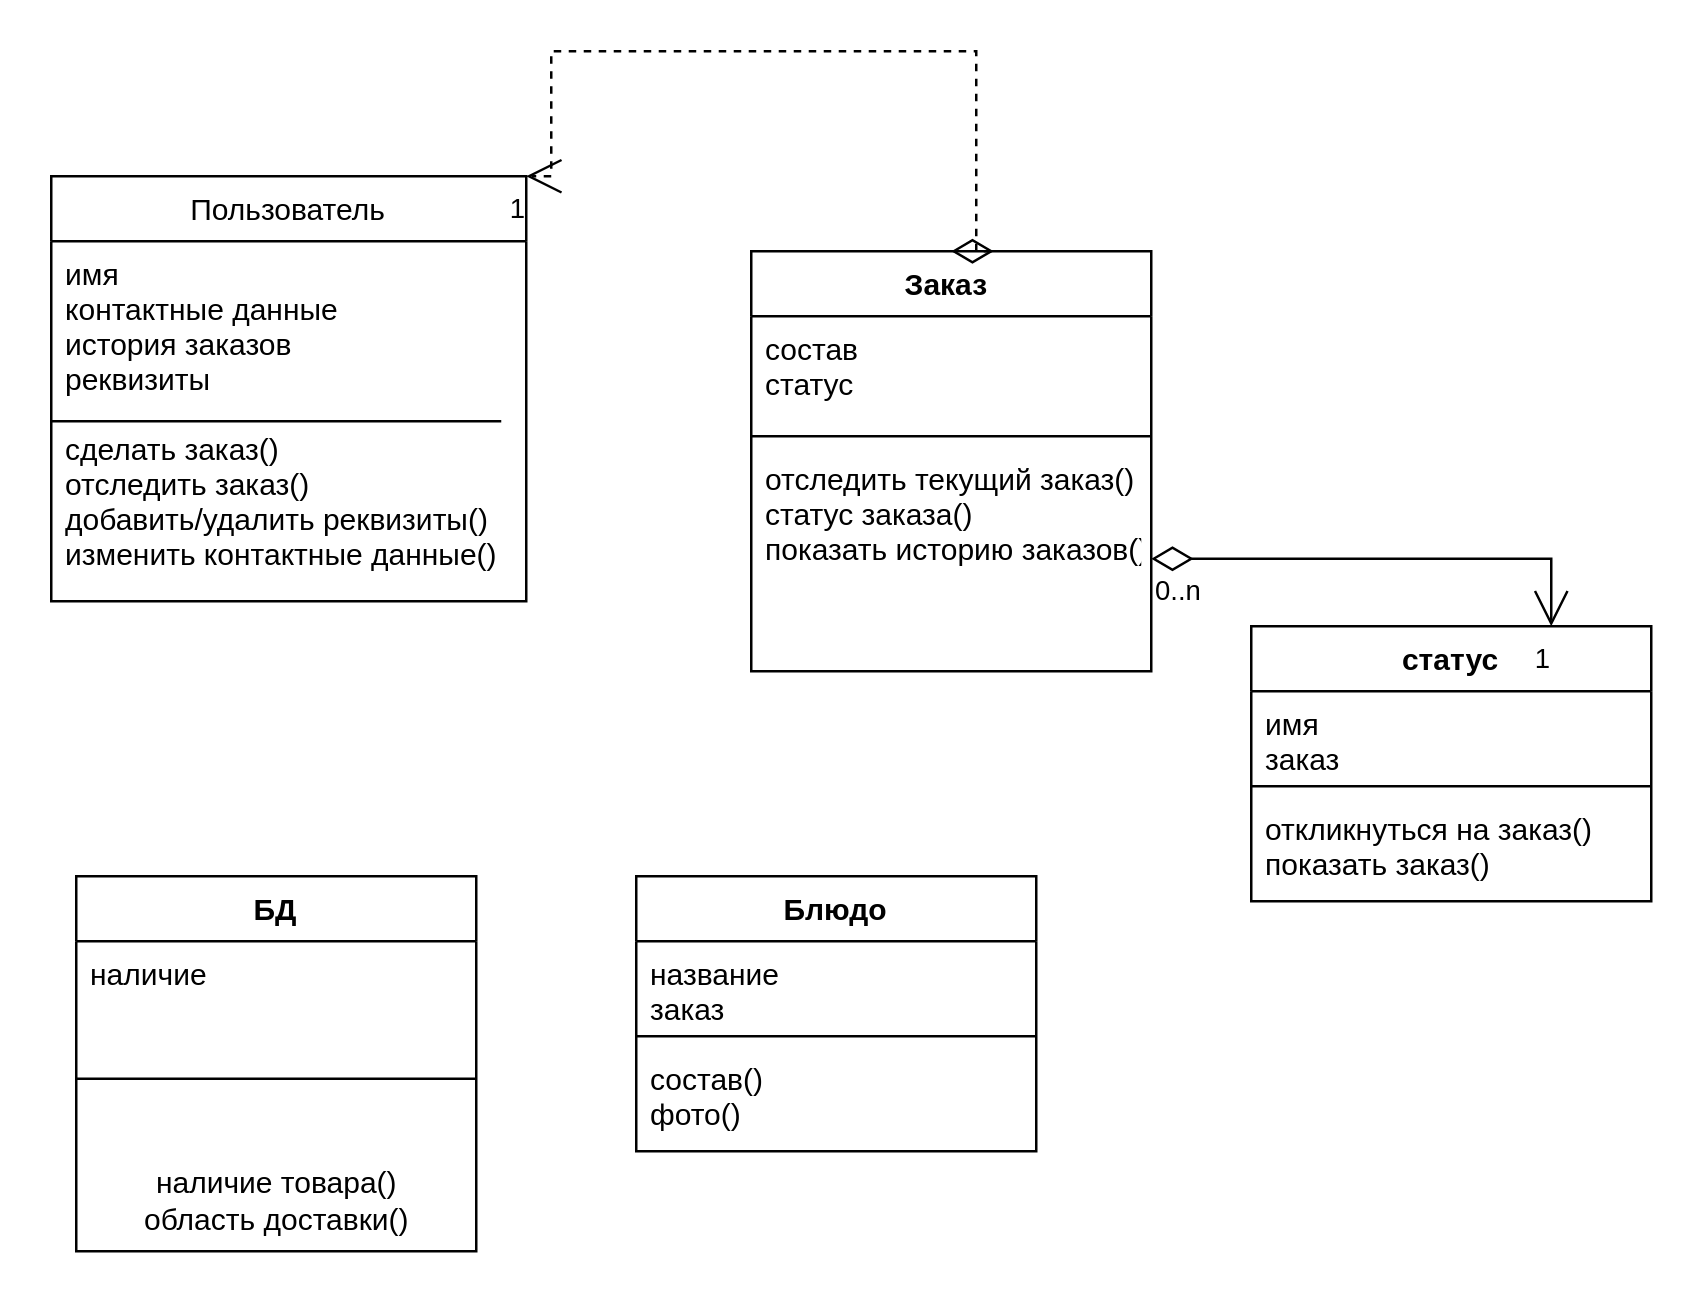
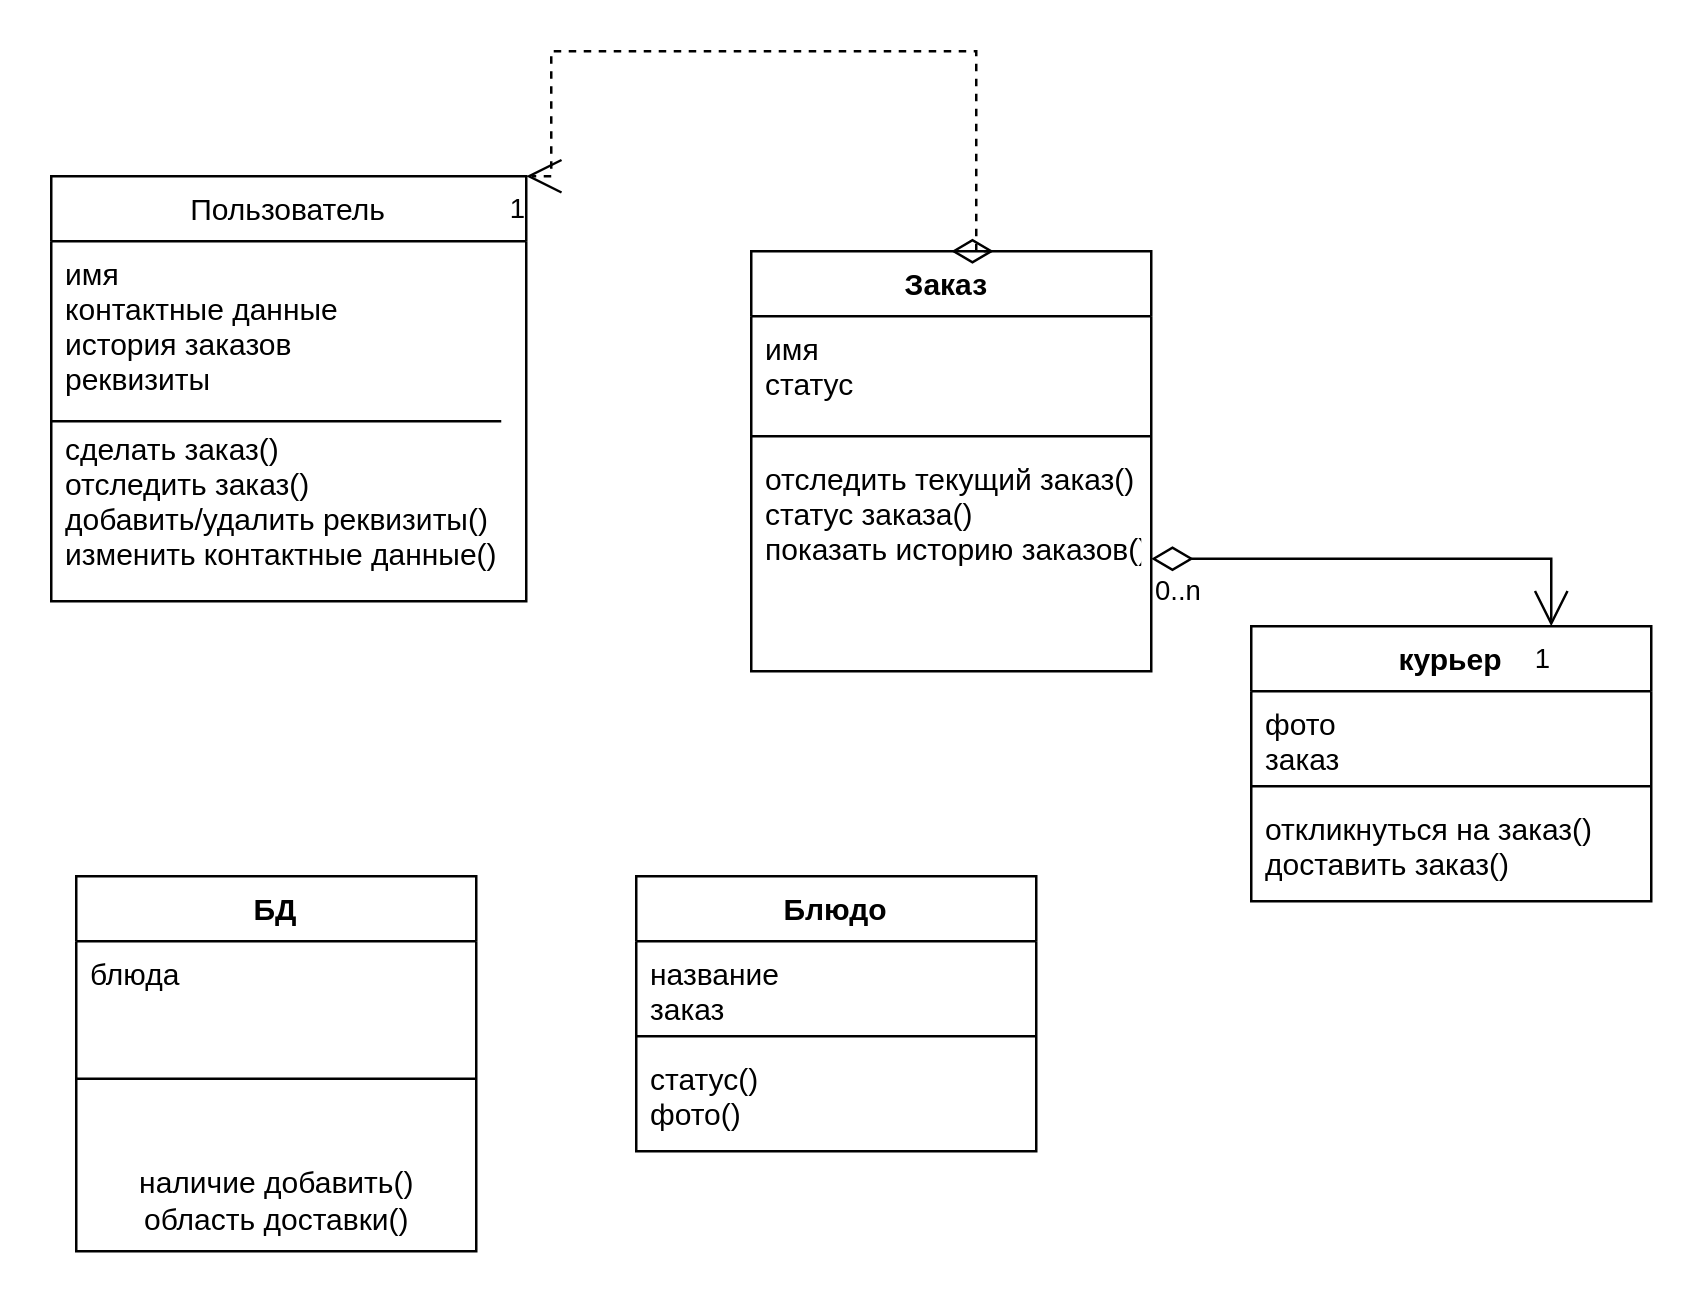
node "состав статус": label "состав статус" -> "имя статус"
node "статус": label "статус" -> "курьер"
node "имя заказ": label "имя заказ" -> "фото заказ"
node "откликнуться на заказ() показать заказ()": label "откликнуться на заказ() показать заказ()" -> "откликнуться на заказ() доставить заказ()"
node "наличие": label "наличие" -> "блюда"
node "состав() фото()": label "состав() фото()" -> "статус() фото()"
node "наличие товара() область доставки()": label "наличие товара() область доставки()" -> "наличие добавить() область доставки()"
